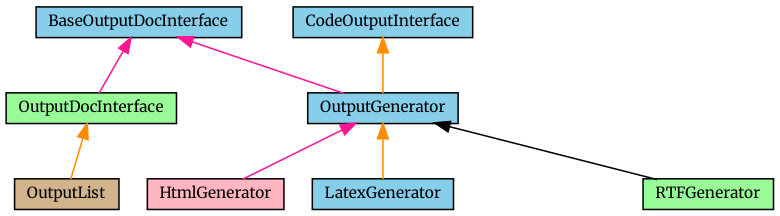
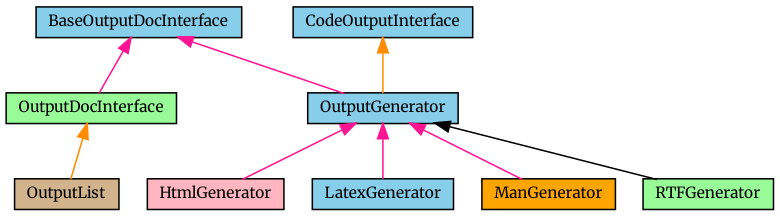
edge "LatexGenerator" -> "OutputGenerator": color darkorange -> deeppink
node "ManGenerator": added
